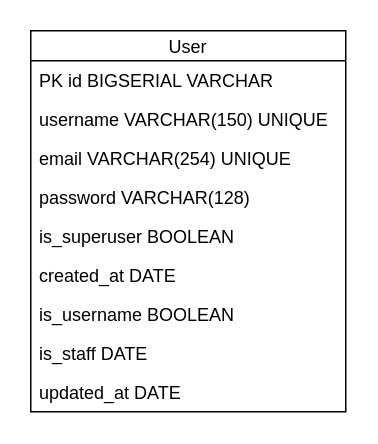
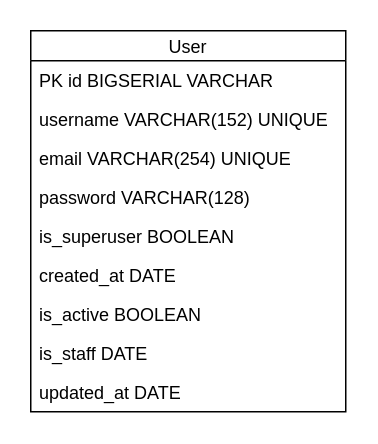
node "username VARCHAR(150) UNIQUE": label "username VARCHAR(150) UNIQUE" -> "username VARCHAR(152) UNIQUE"
node "is_username BOOLEAN": label "is_username BOOLEAN" -> "is_active BOOLEAN"
